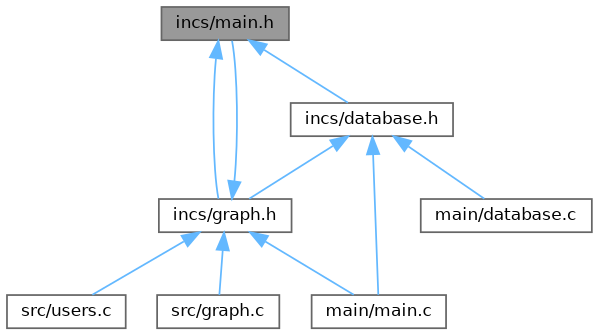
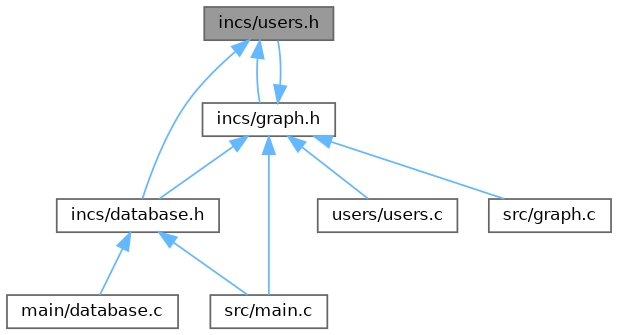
node "incs/main.h": label "incs/main.h" -> "incs/users.h"
edge "incs/graph.h" -> "incs/database.h": reversed
node "src/users.c": label "src/users.c" -> "users/users.c"
node "main/main.c": label "main/main.c" -> "src/main.c"
